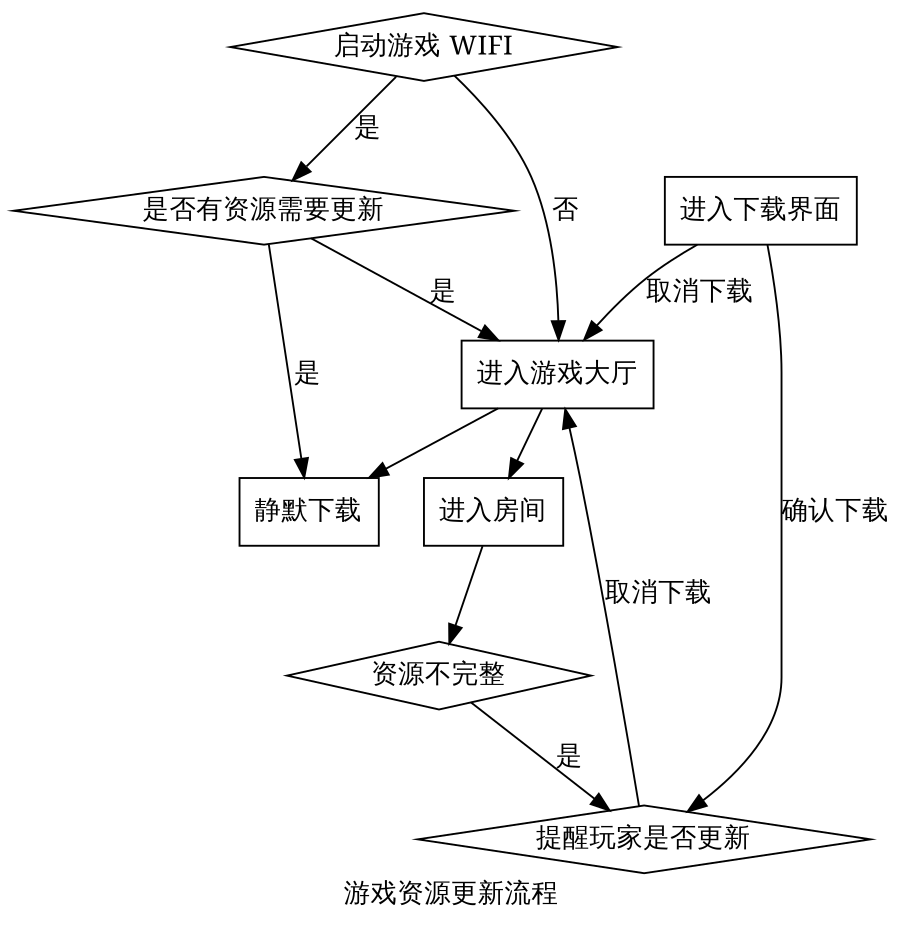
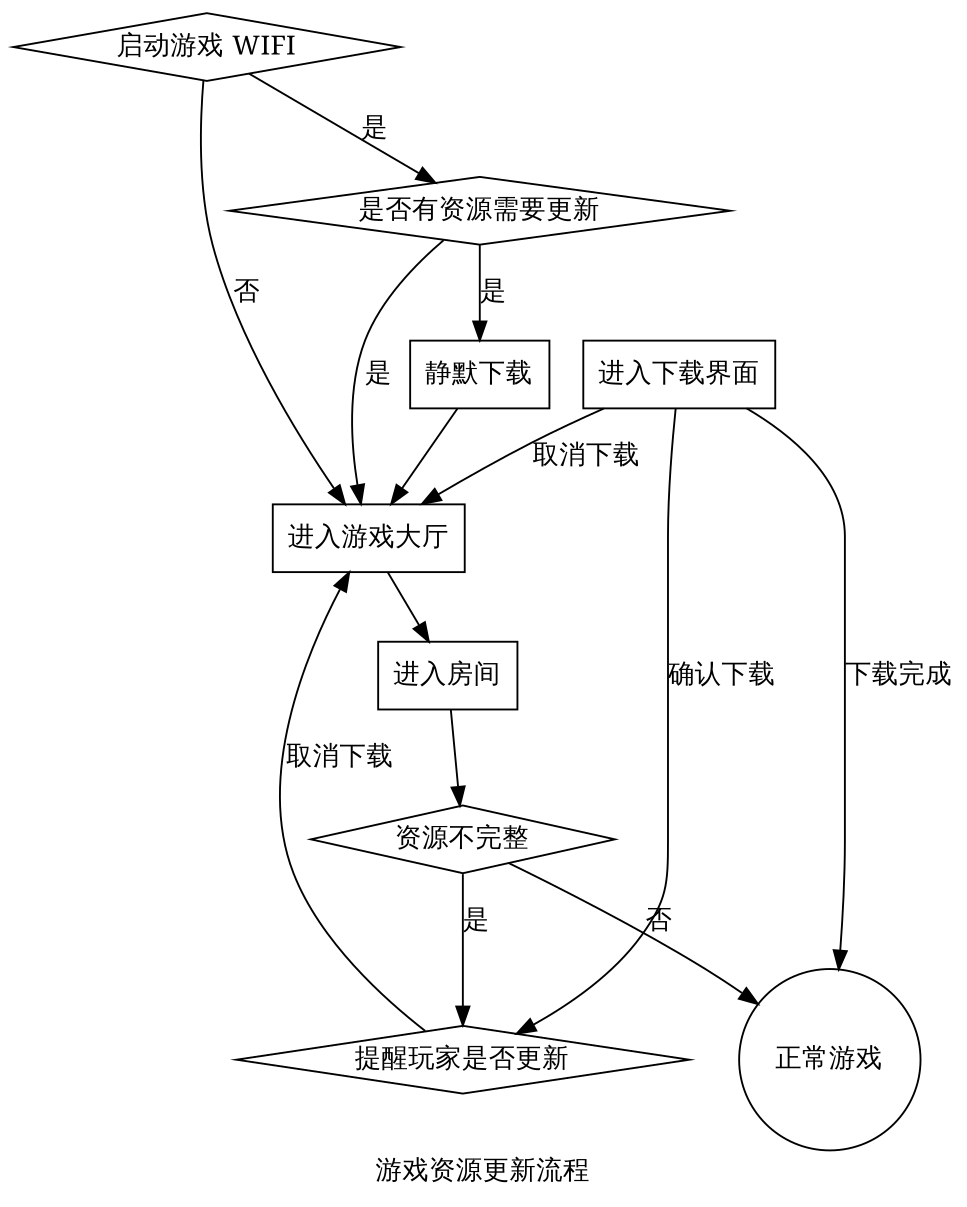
edge "进入游戏大厅" -> "静默下载": reversed
node "正常游戏": added
